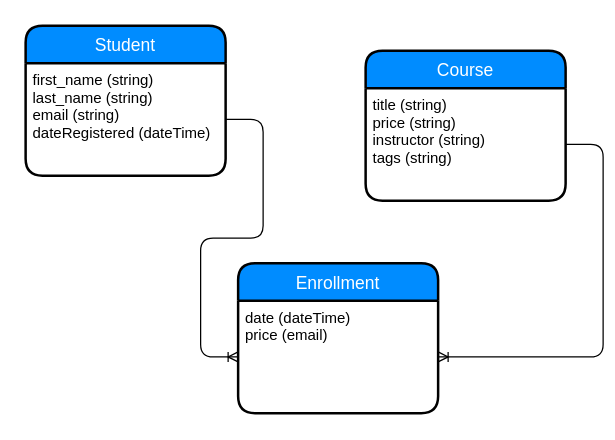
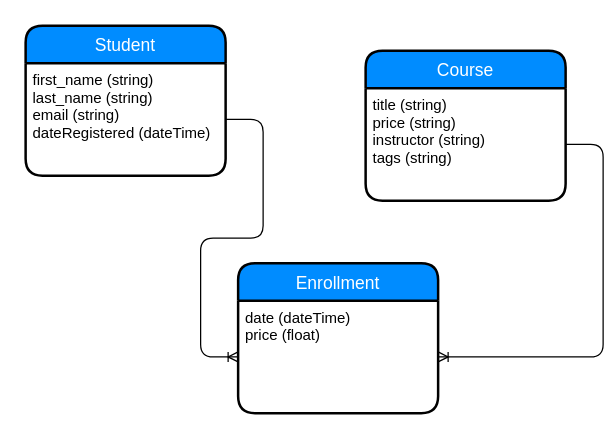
node "date (dateTime) price (email)": label "date (dateTime) price (email)" -> "date (dateTime) price (float)"
